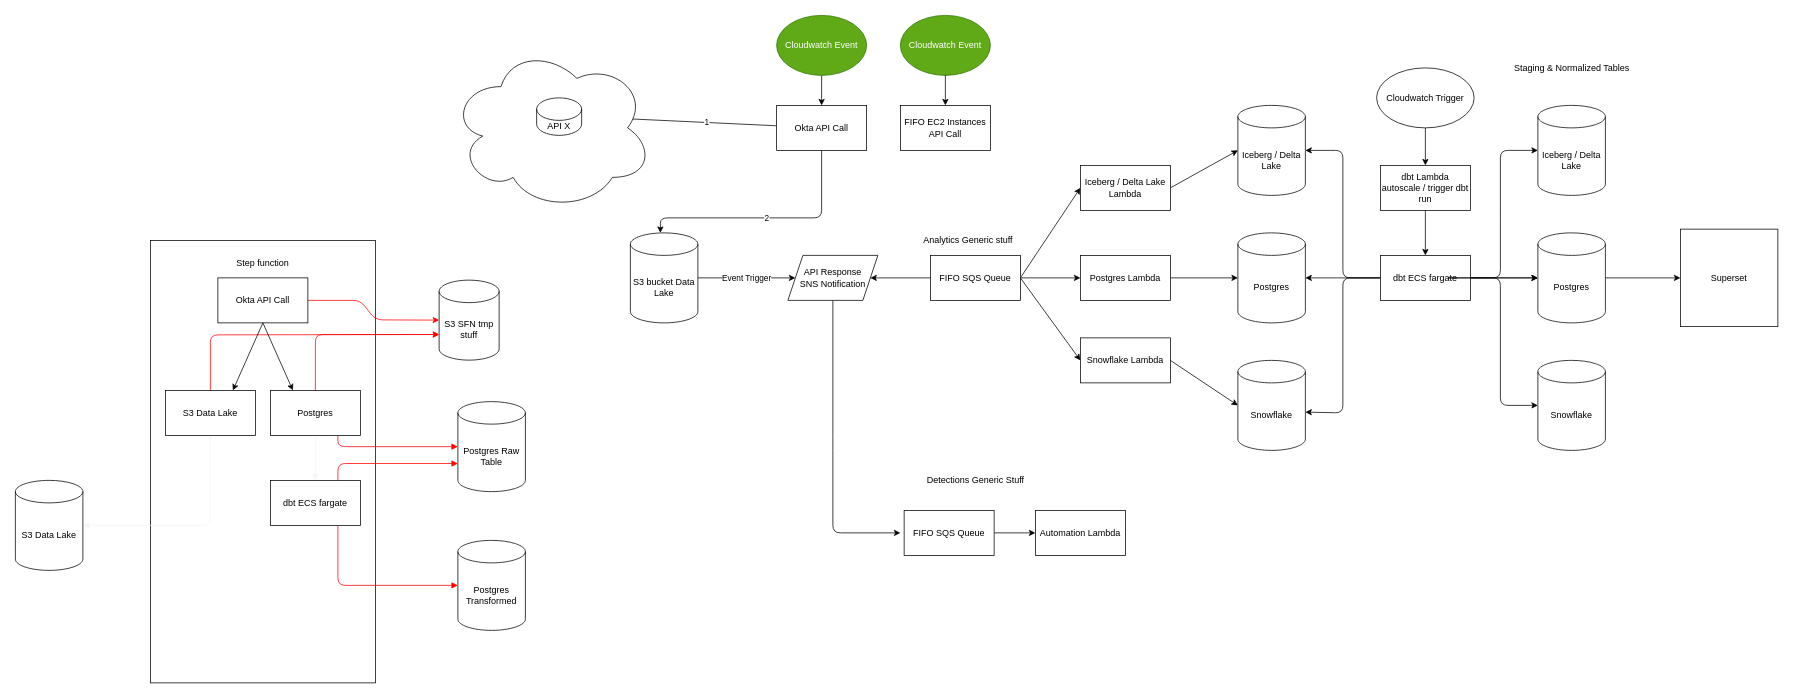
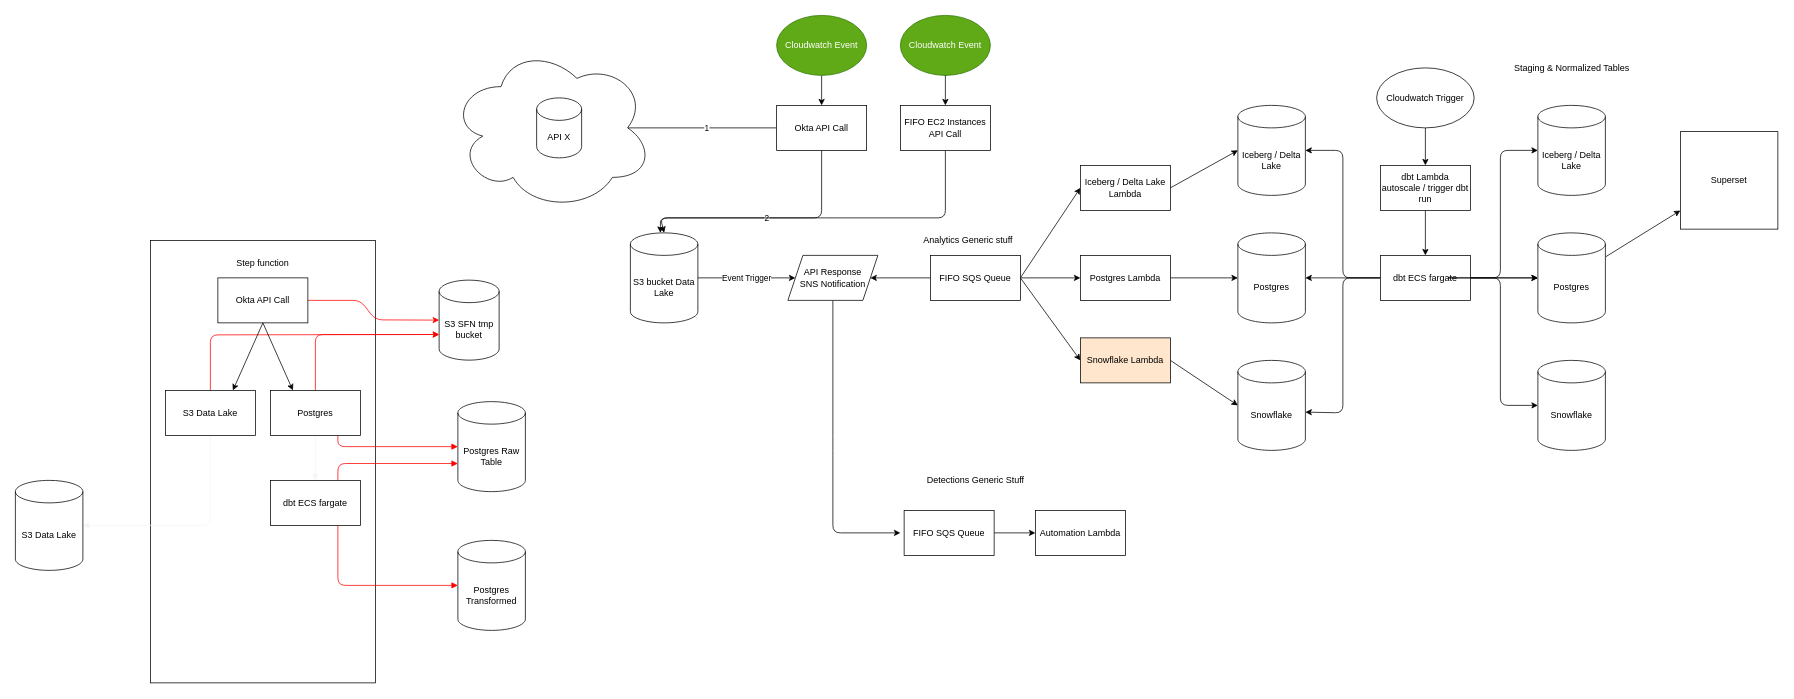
node "API X": size 45x38 -> 45x60
edge "FIFO EC2 Instances API Call" -> "S3 bucket Data Lake": added
node "Superset": moved (1729, 278) -> (1729, 180)
node "S3 SFN tmp stuff": label "S3 SFN tmp stuff" -> "S3 SFN tmp bucket"
node "Snowflake Lambda": fillcolor #ffffff -> #ffe6cc
